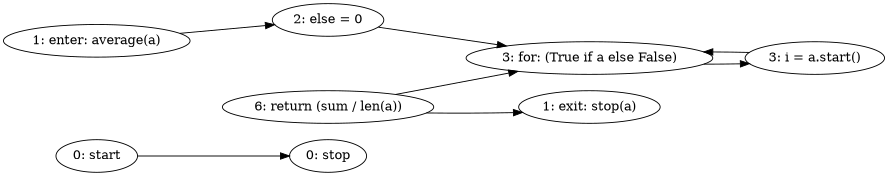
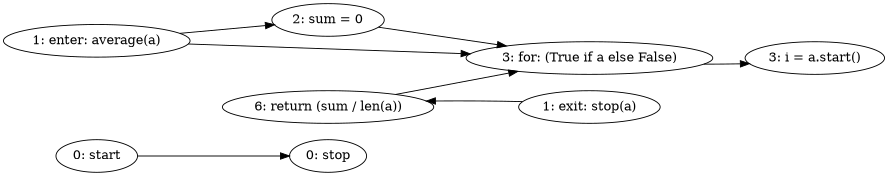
node "2: else = 0": label "2: else = 0" -> "2: sum = 0"
edge "3: i = a.start()" -> "3: for: (True if a else False)": now "1: enter: average(a)" -> "3: for: (True if a else False)"
edge "6: return (sum / len(a))" -> "1: exit: stop(a)": reversed
